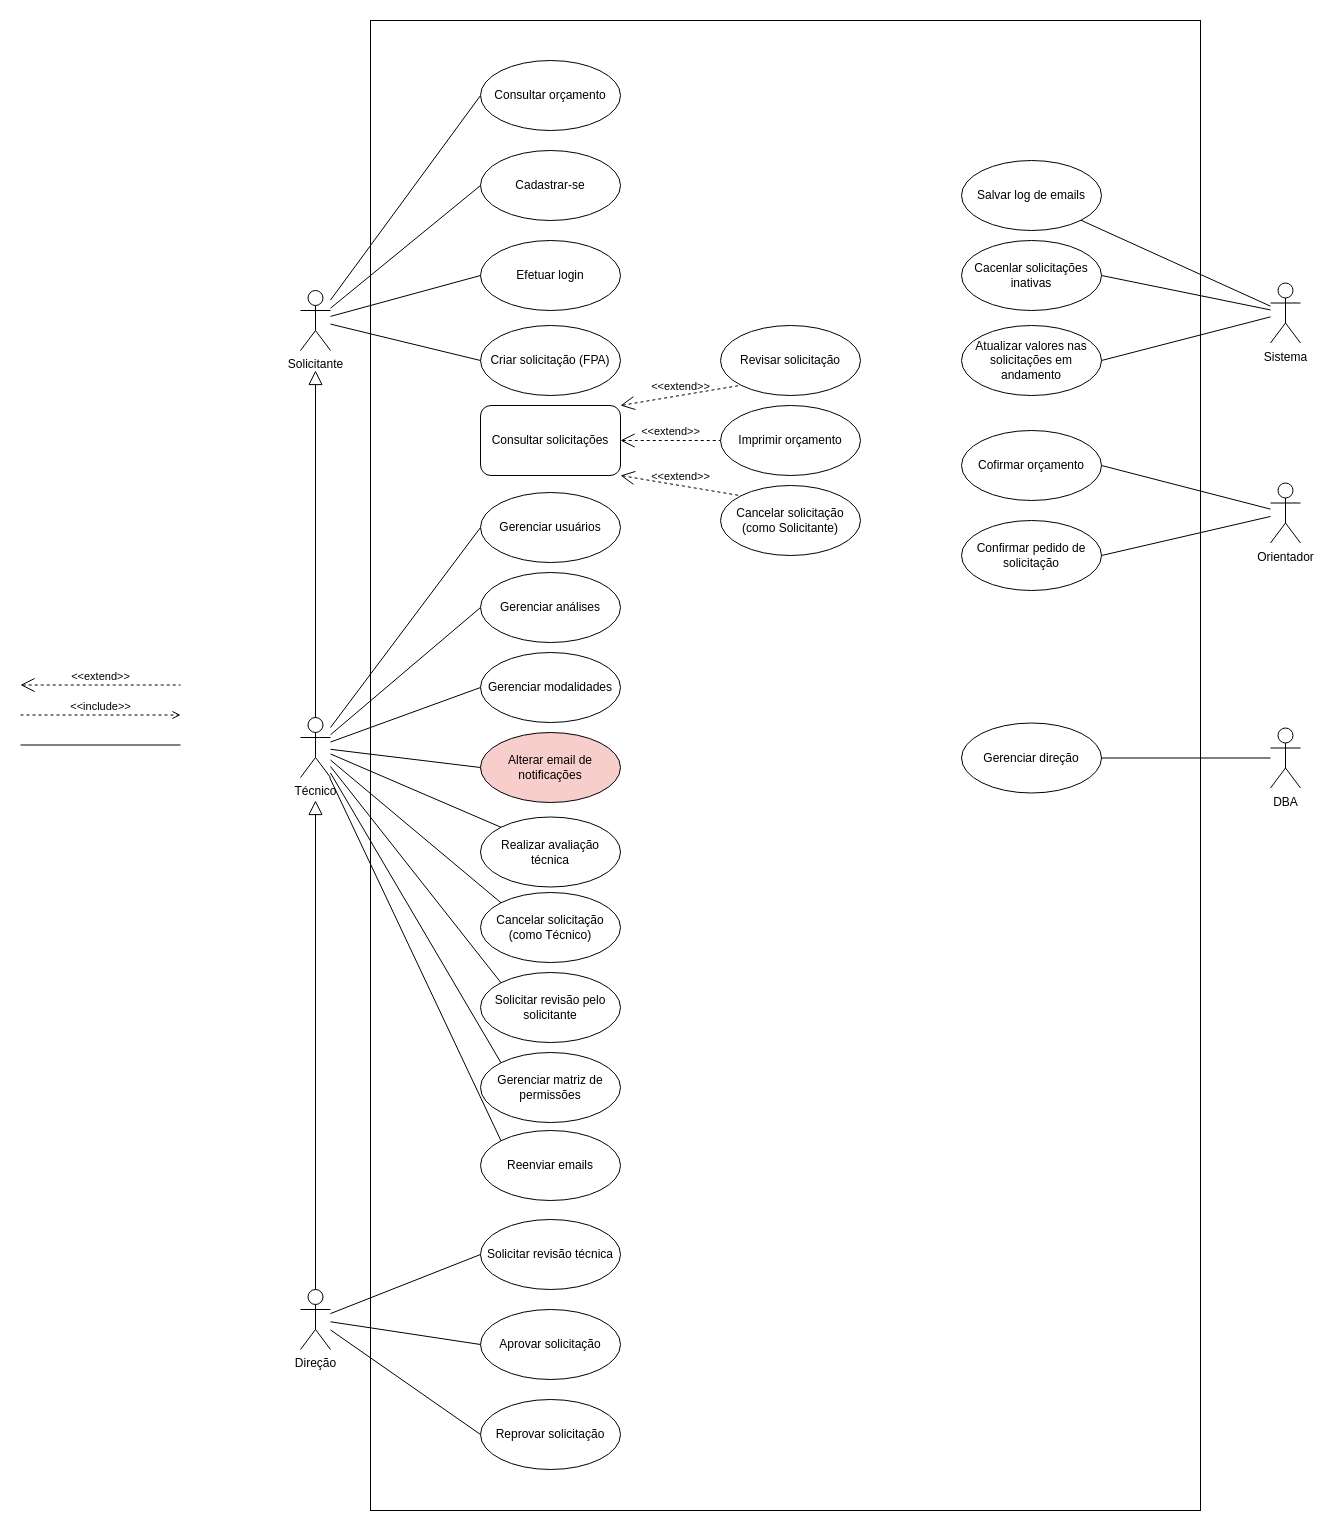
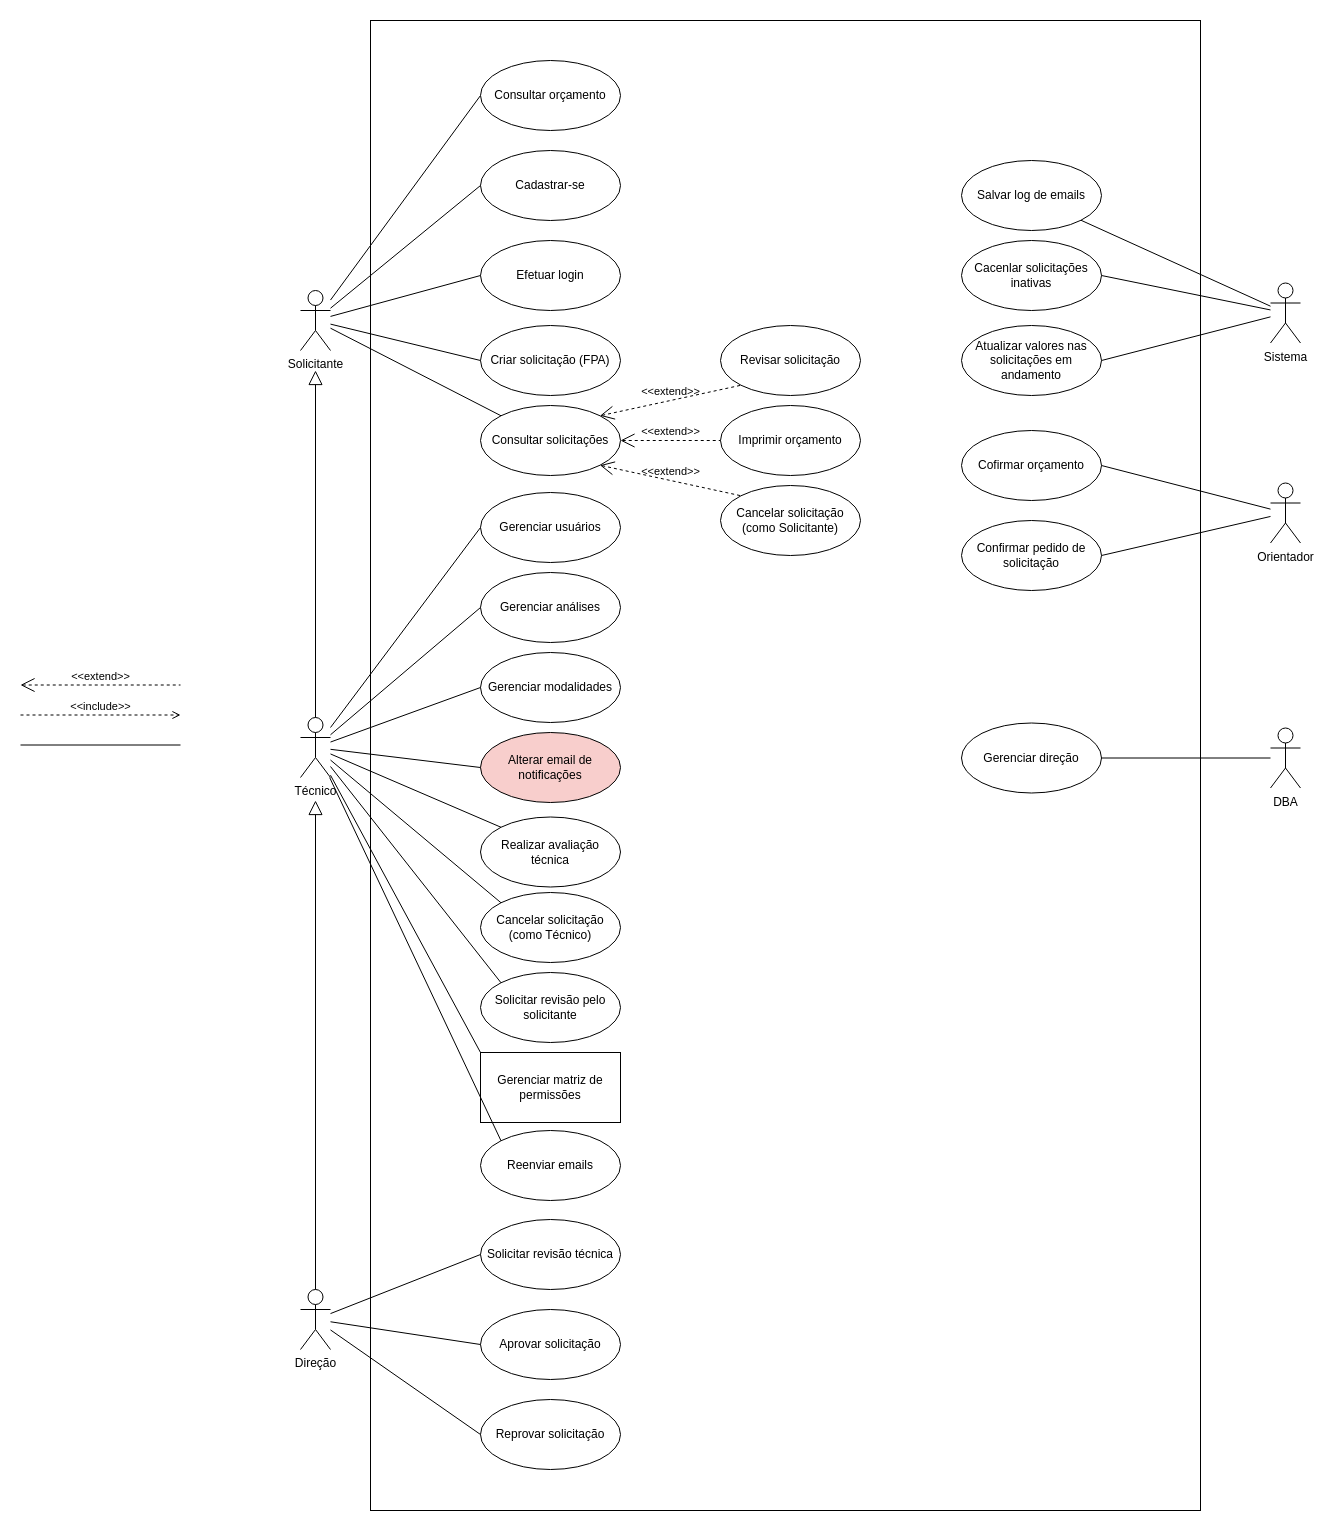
edge "Solicitante" -- "Consultar solicitações": added
node "Consultar solicitações": shape rounded rectangle -> ellipse
node "Gerenciar matriz de permissões": shape ellipse -> rectangle
